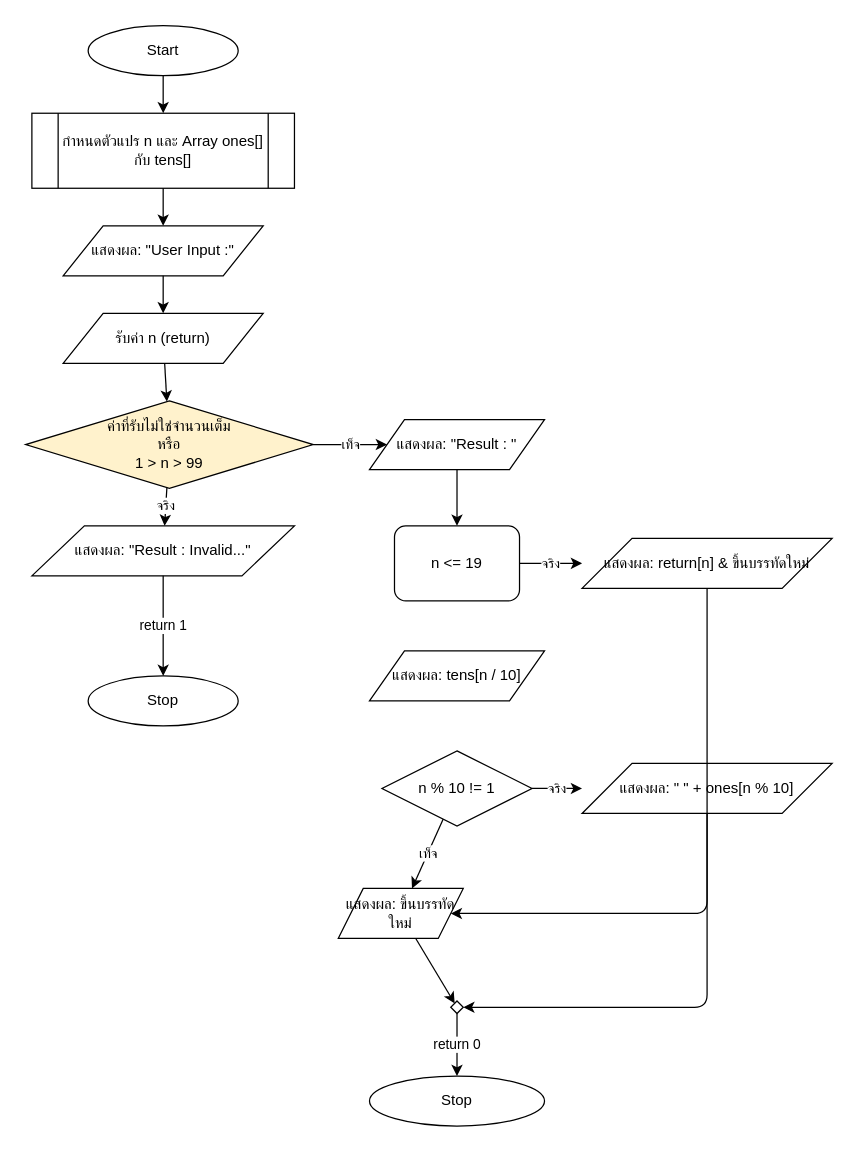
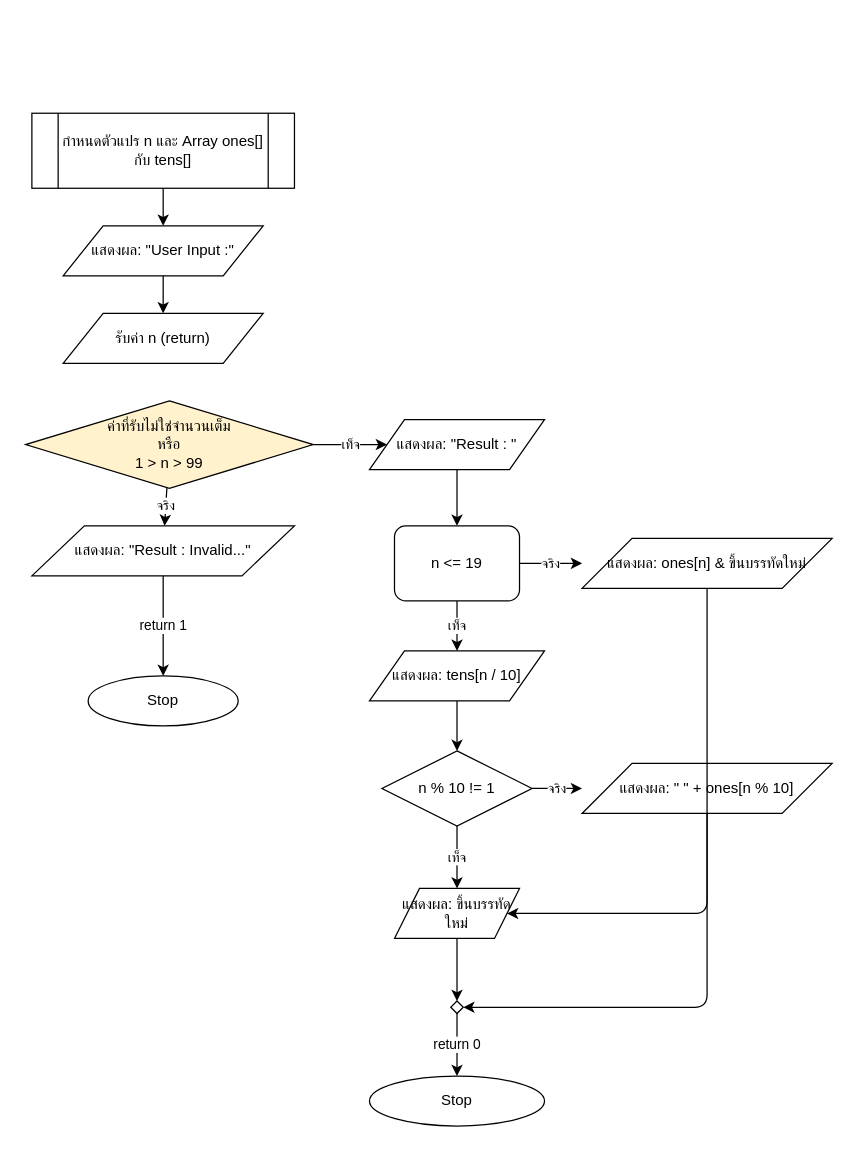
node "Start": removed
edge "Start" -> "กำหนดตัวแปร n และ Array ones[] กับ tens[]": removed
edge "รับค่า n (return)" -> "ค่าที่รับไม่ใช่จำนวนเต็ม หรือ 1 > n > 99": removed
node "แสดงผล: return[n] & ขึ้นบรรทัดใหม่": label "แสดงผล: return[n] & ขึ้นบรรทัดใหม่" -> "แสดงผล: ones[n] & ขึ้นบรรทัดใหม่"
edge "n <= 19" -> "แสดงผล: tens[n / 10]": added, label "เท็จ"
edge "แสดงผล: tens[n / 10]" -> "n % 10 != 1": added
node "แสดงผล: ขึ้นบรรทัดใหม่": moved (401, 913) -> (457, 913)
